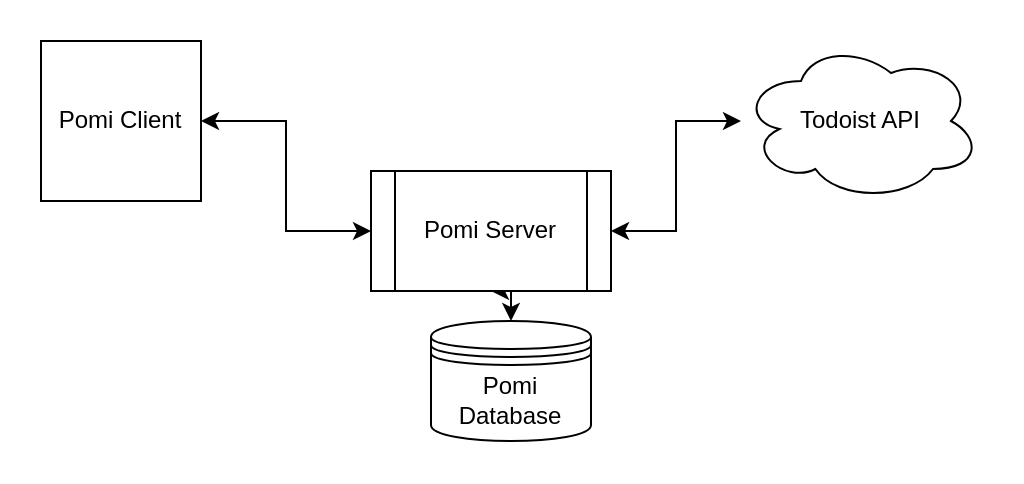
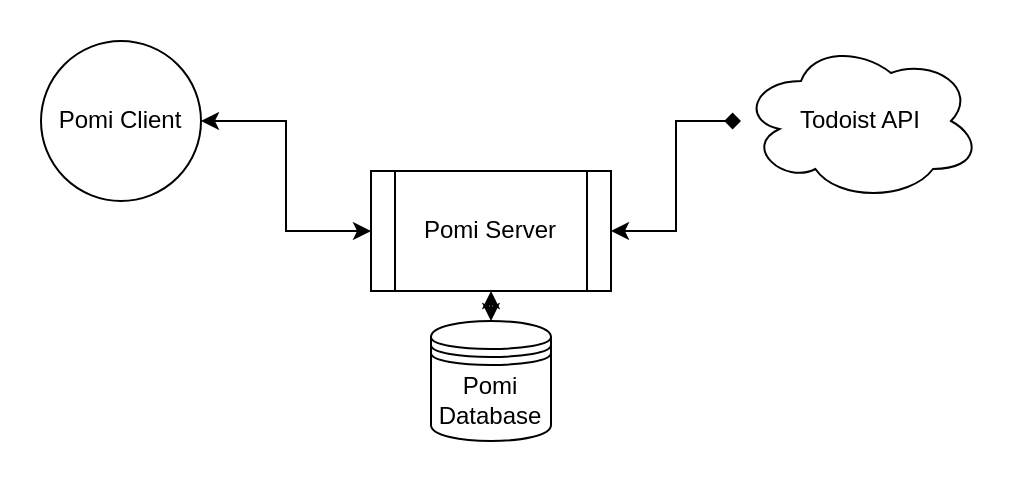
node "Pomi Client": shape rectangle -> ellipse
edge "Todoist API" -- "Pomi Server": arrowhead classic -> diamond
node "Pomi Database": size 160x120 -> 120x120
